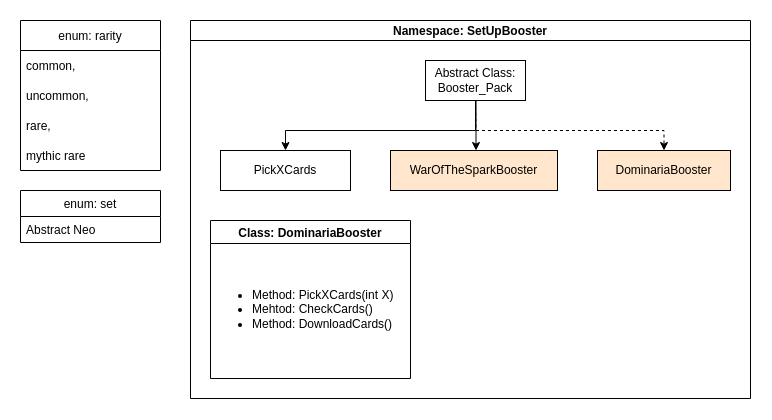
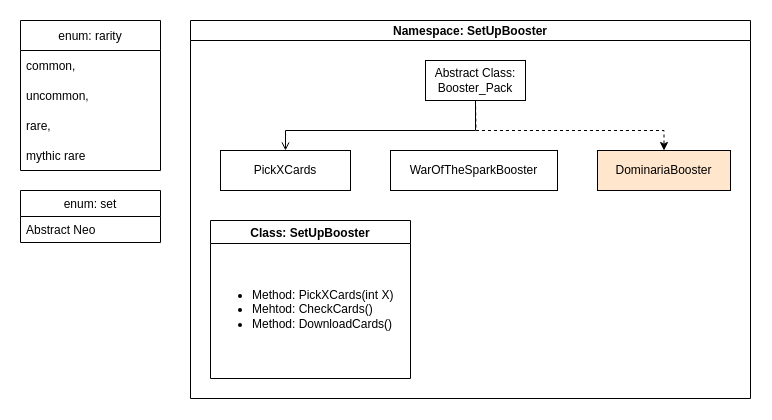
edge "Abstract Class: Booster_Pack" -> "WarOfTheSparkBooster": removed
edge "Abstract Class: Booster_Pack" -> "PickXCards": arrowhead classic -> open
node "WarOfTheSparkBooster": fillcolor #ffe6cc -> #ffffff
node "Class: DominariaBooster": label "Class: DominariaBooster" -> "Class: SetUpBooster"
